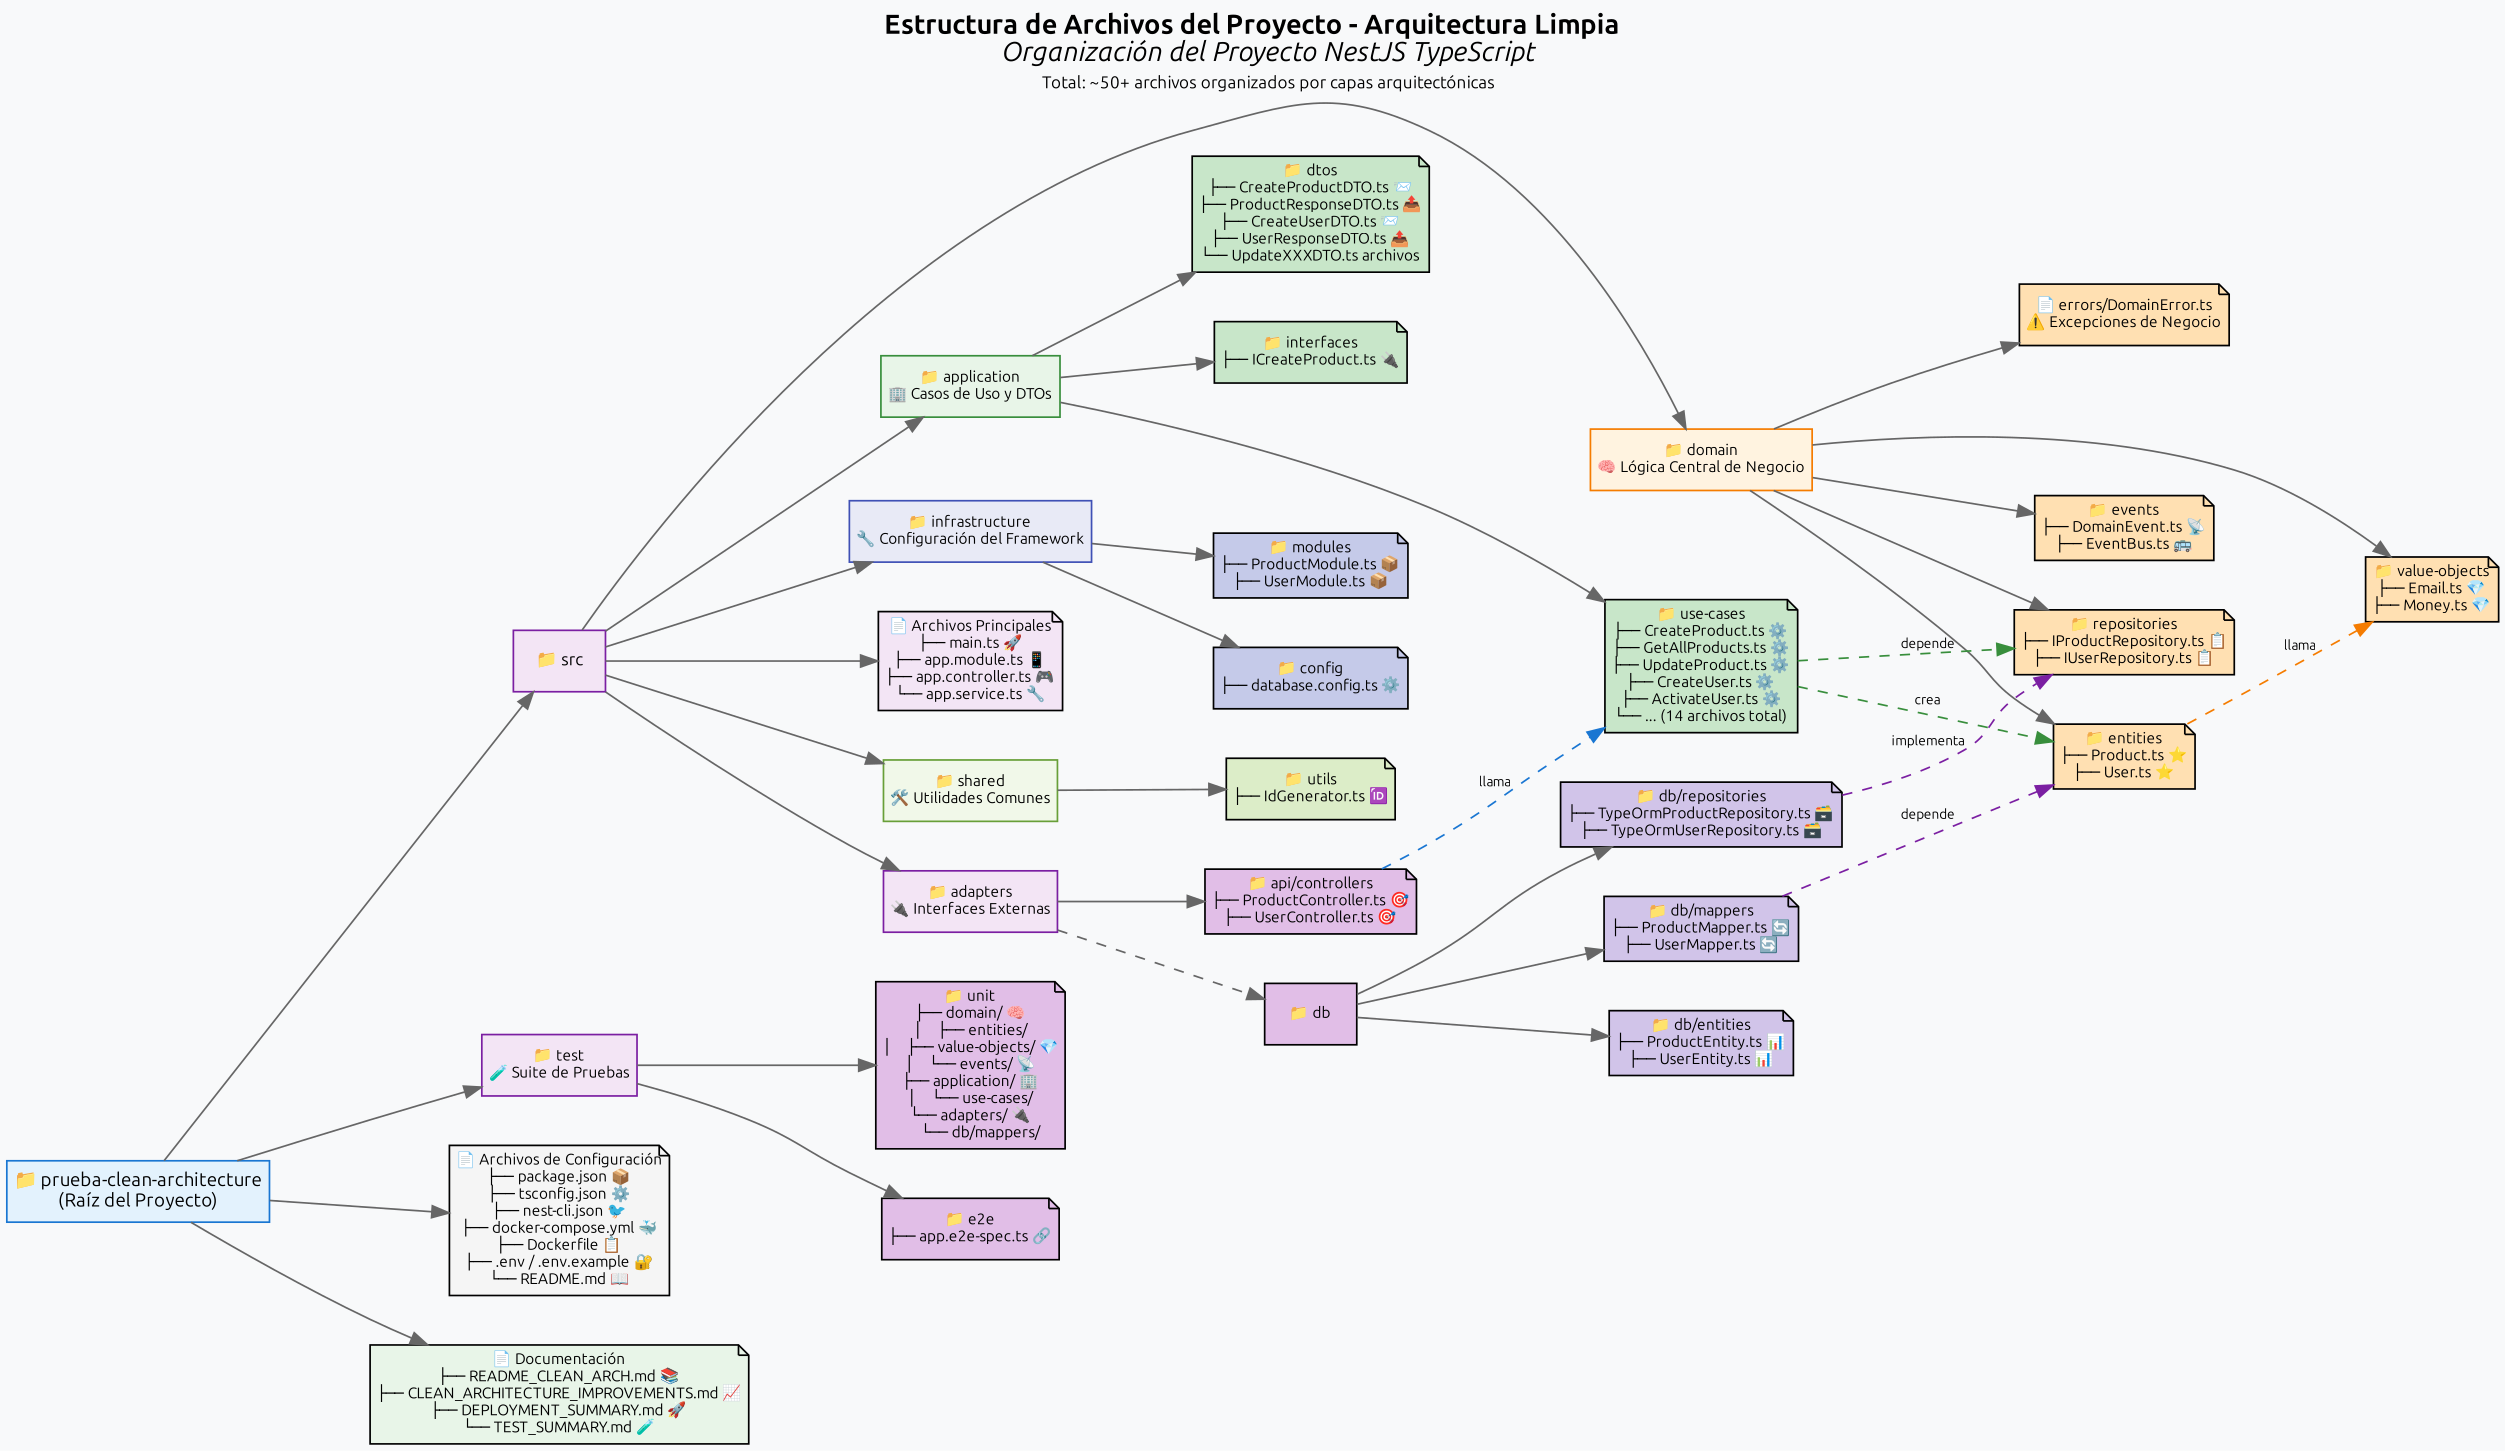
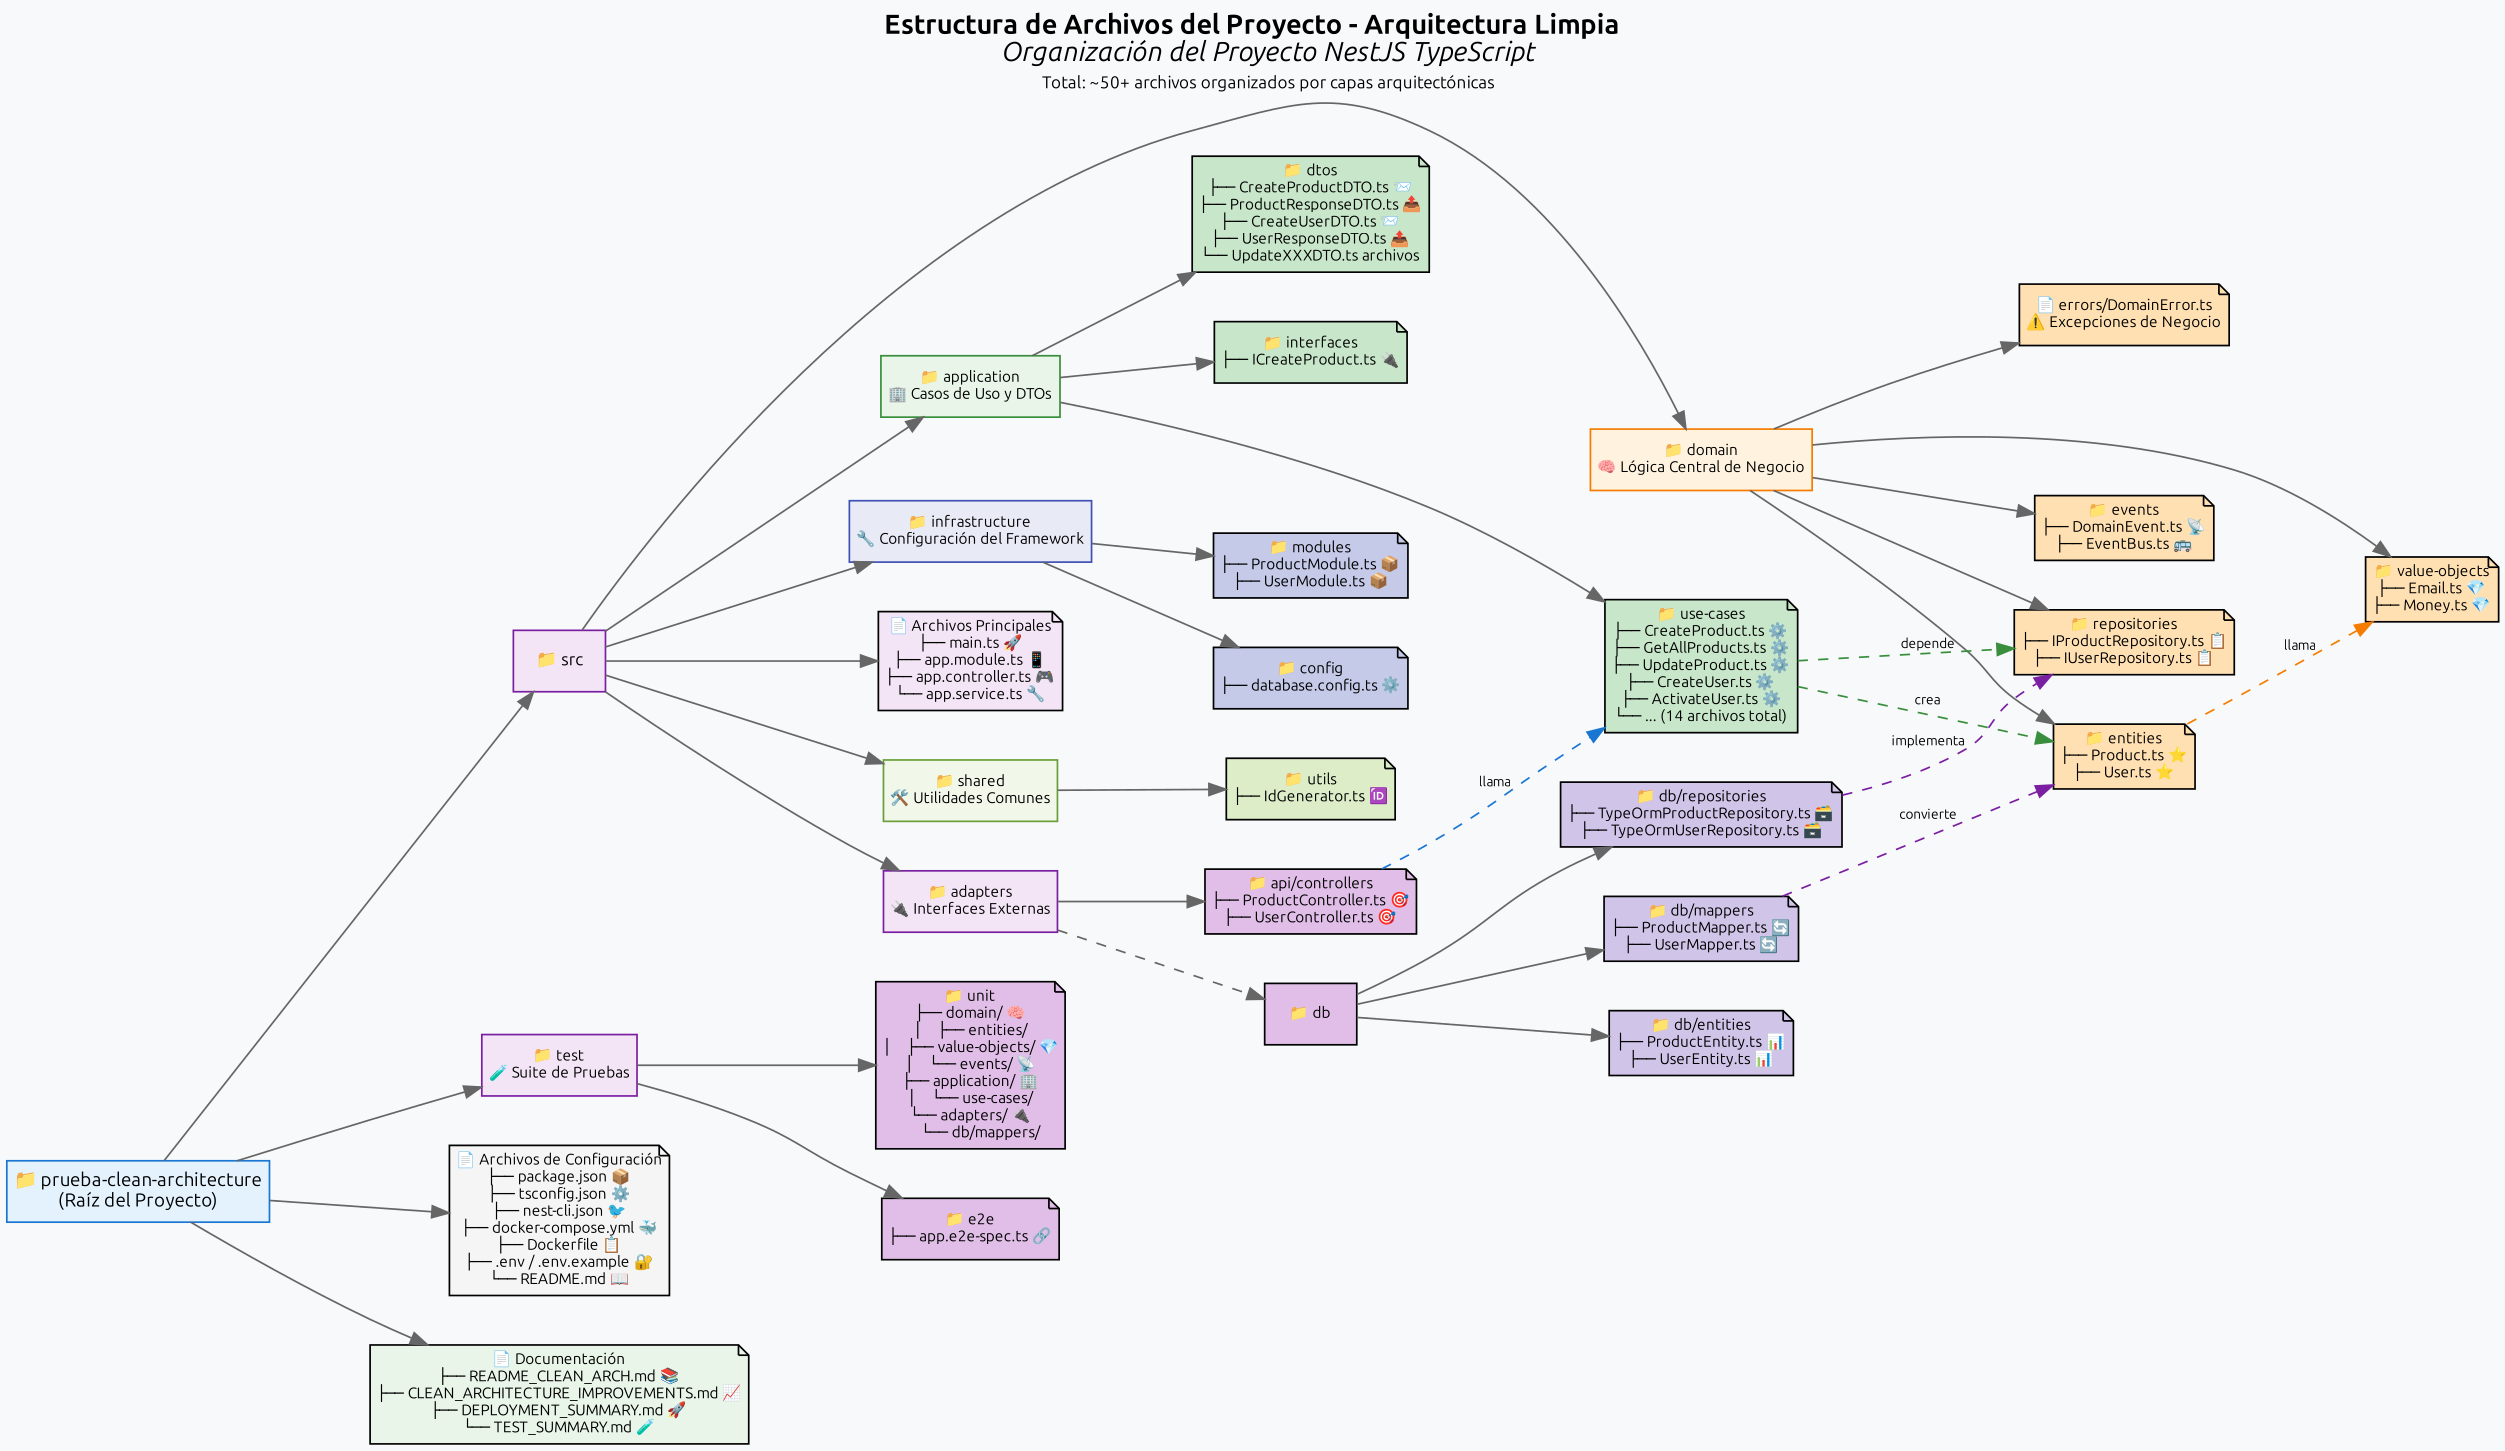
edge "📁 db/mappers ├── ProductMapper.ts 🔄 ├── UserMapper.ts 🔄" -> "📁 entities ├── Product.ts ⭐ ├── User.ts ⭐": label "depende" -> "convierte"
